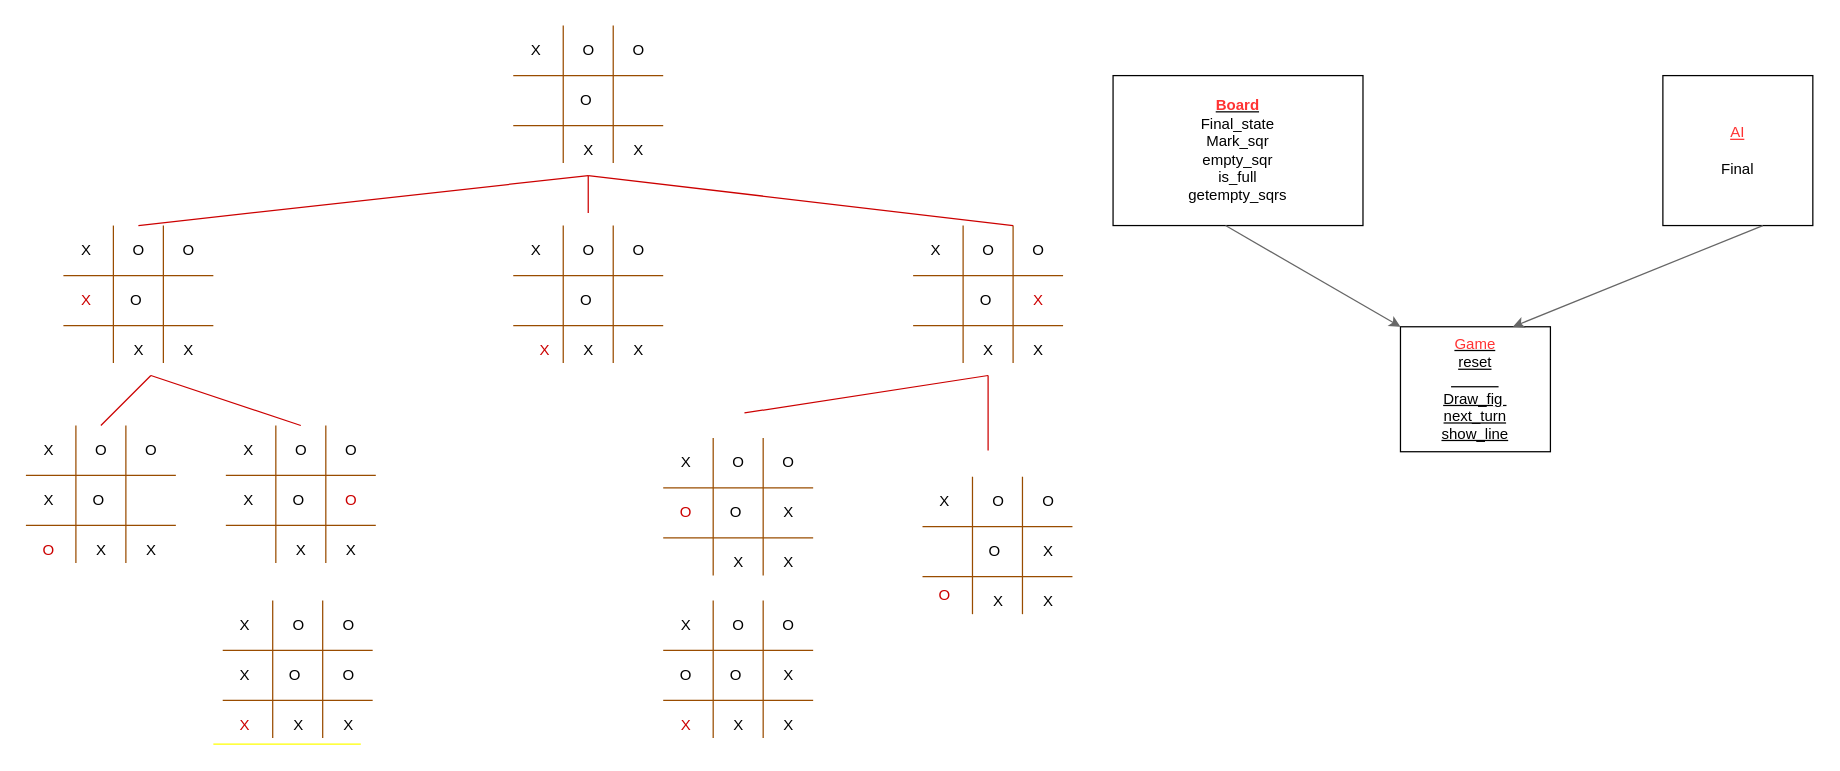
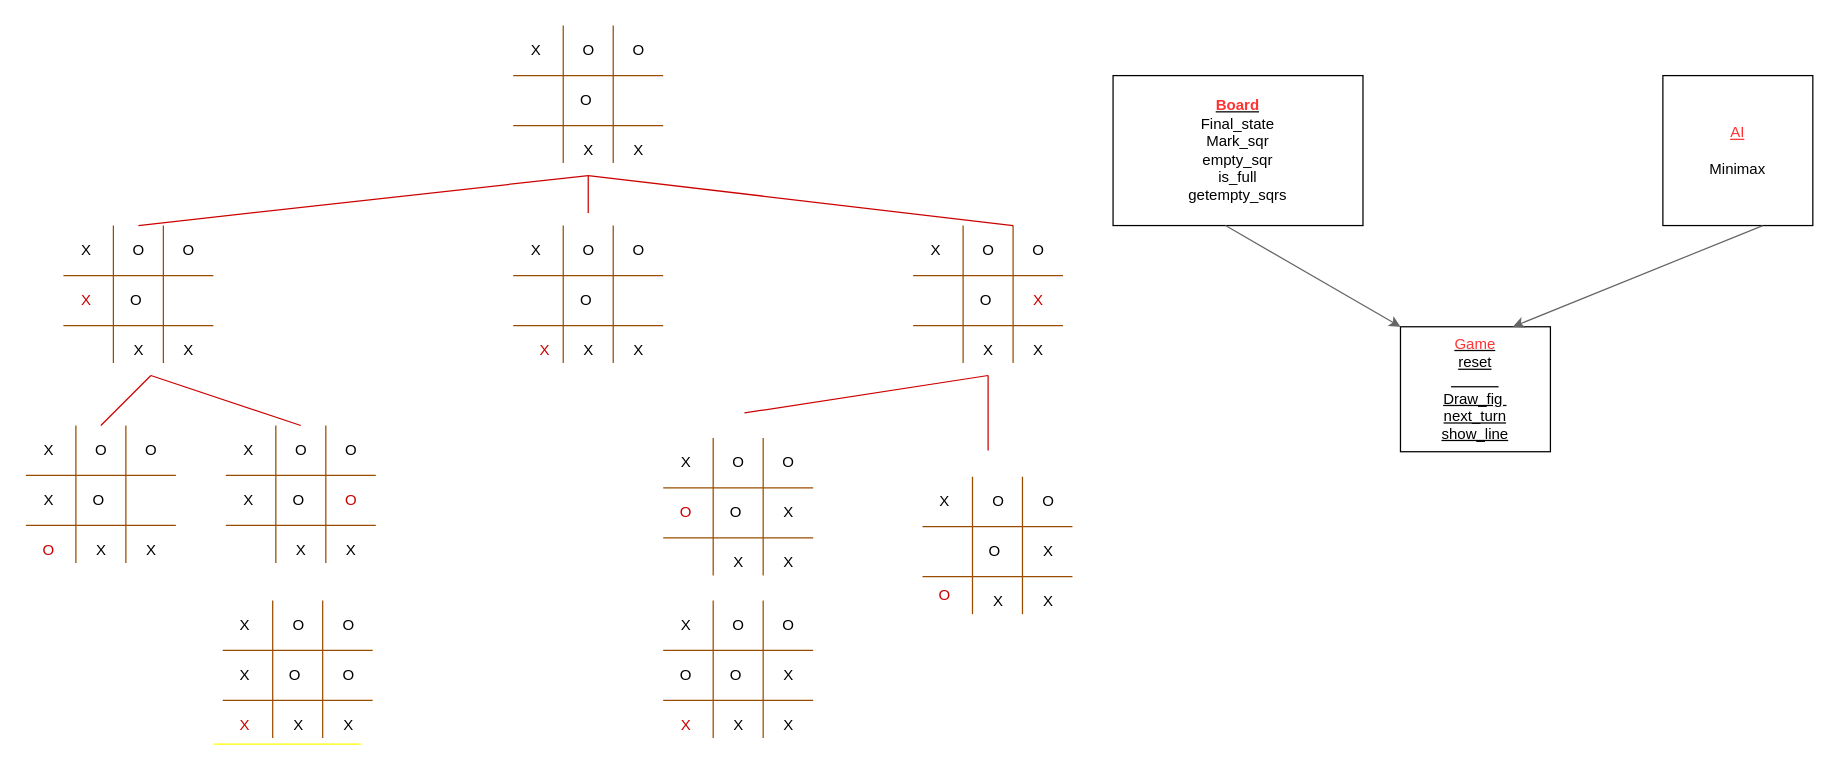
node "AI Evale Final": label "AI Evale Final" -> "AI Evale Minimax"
